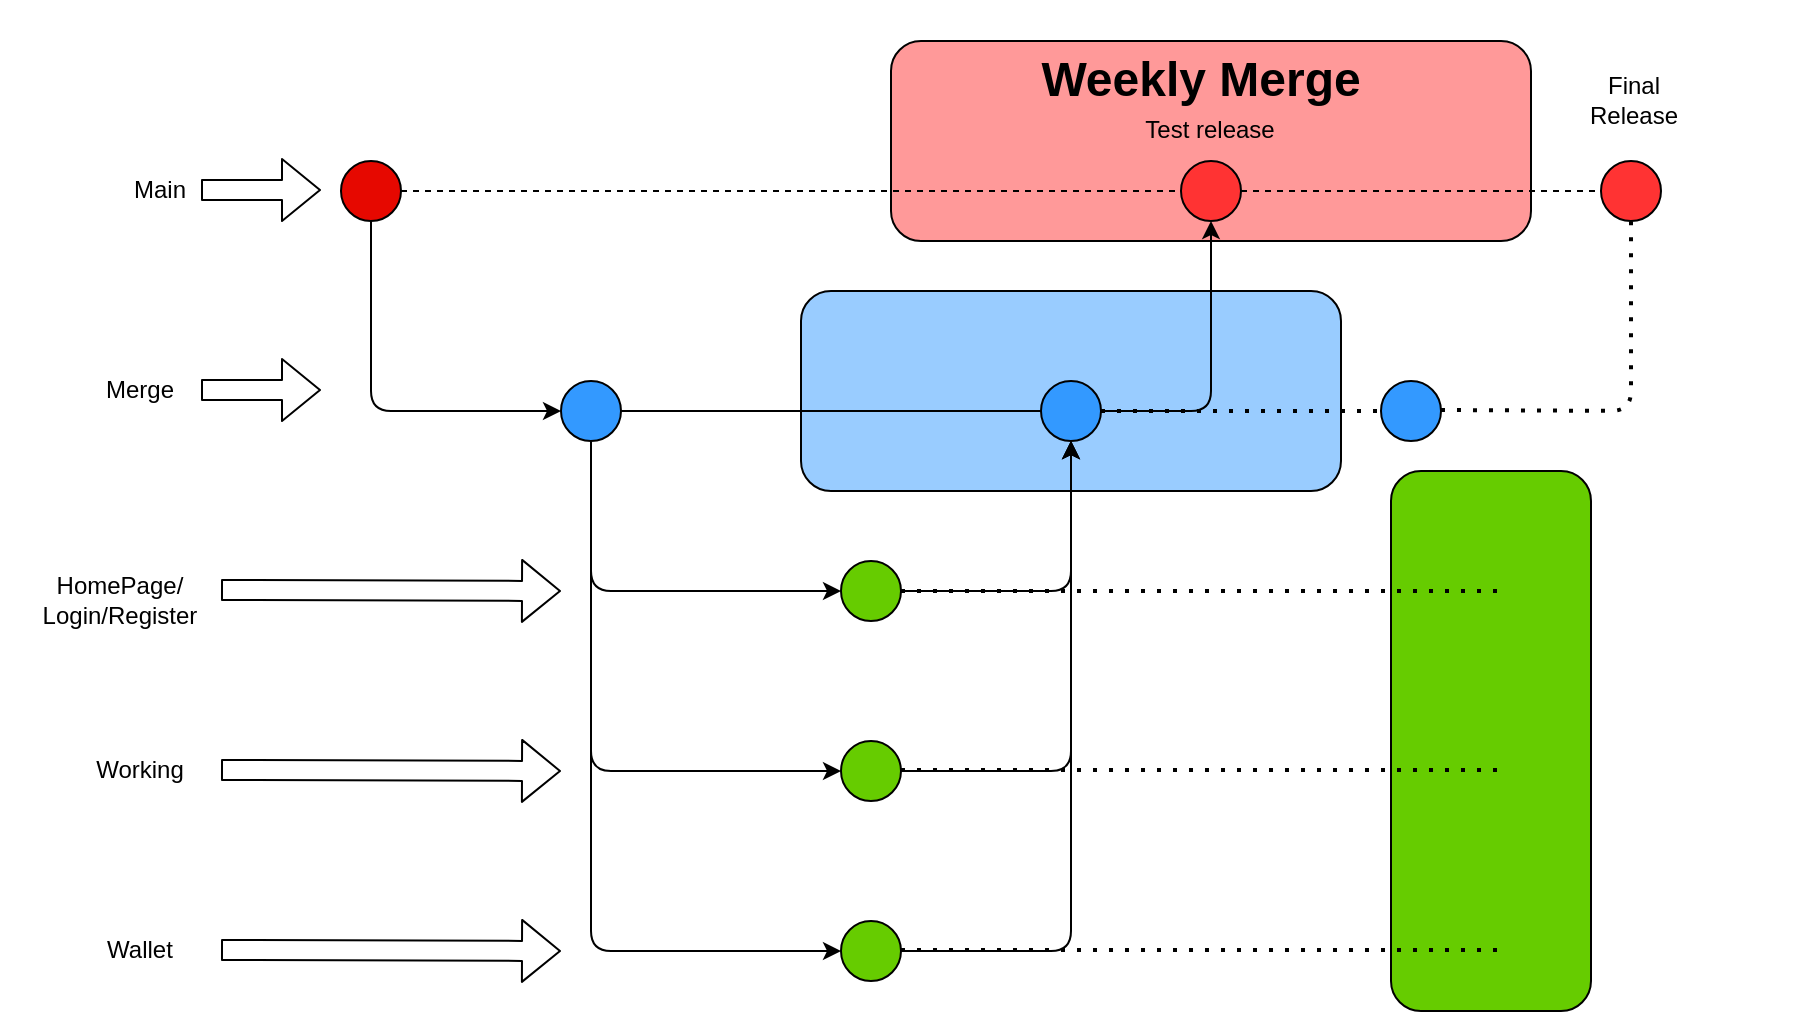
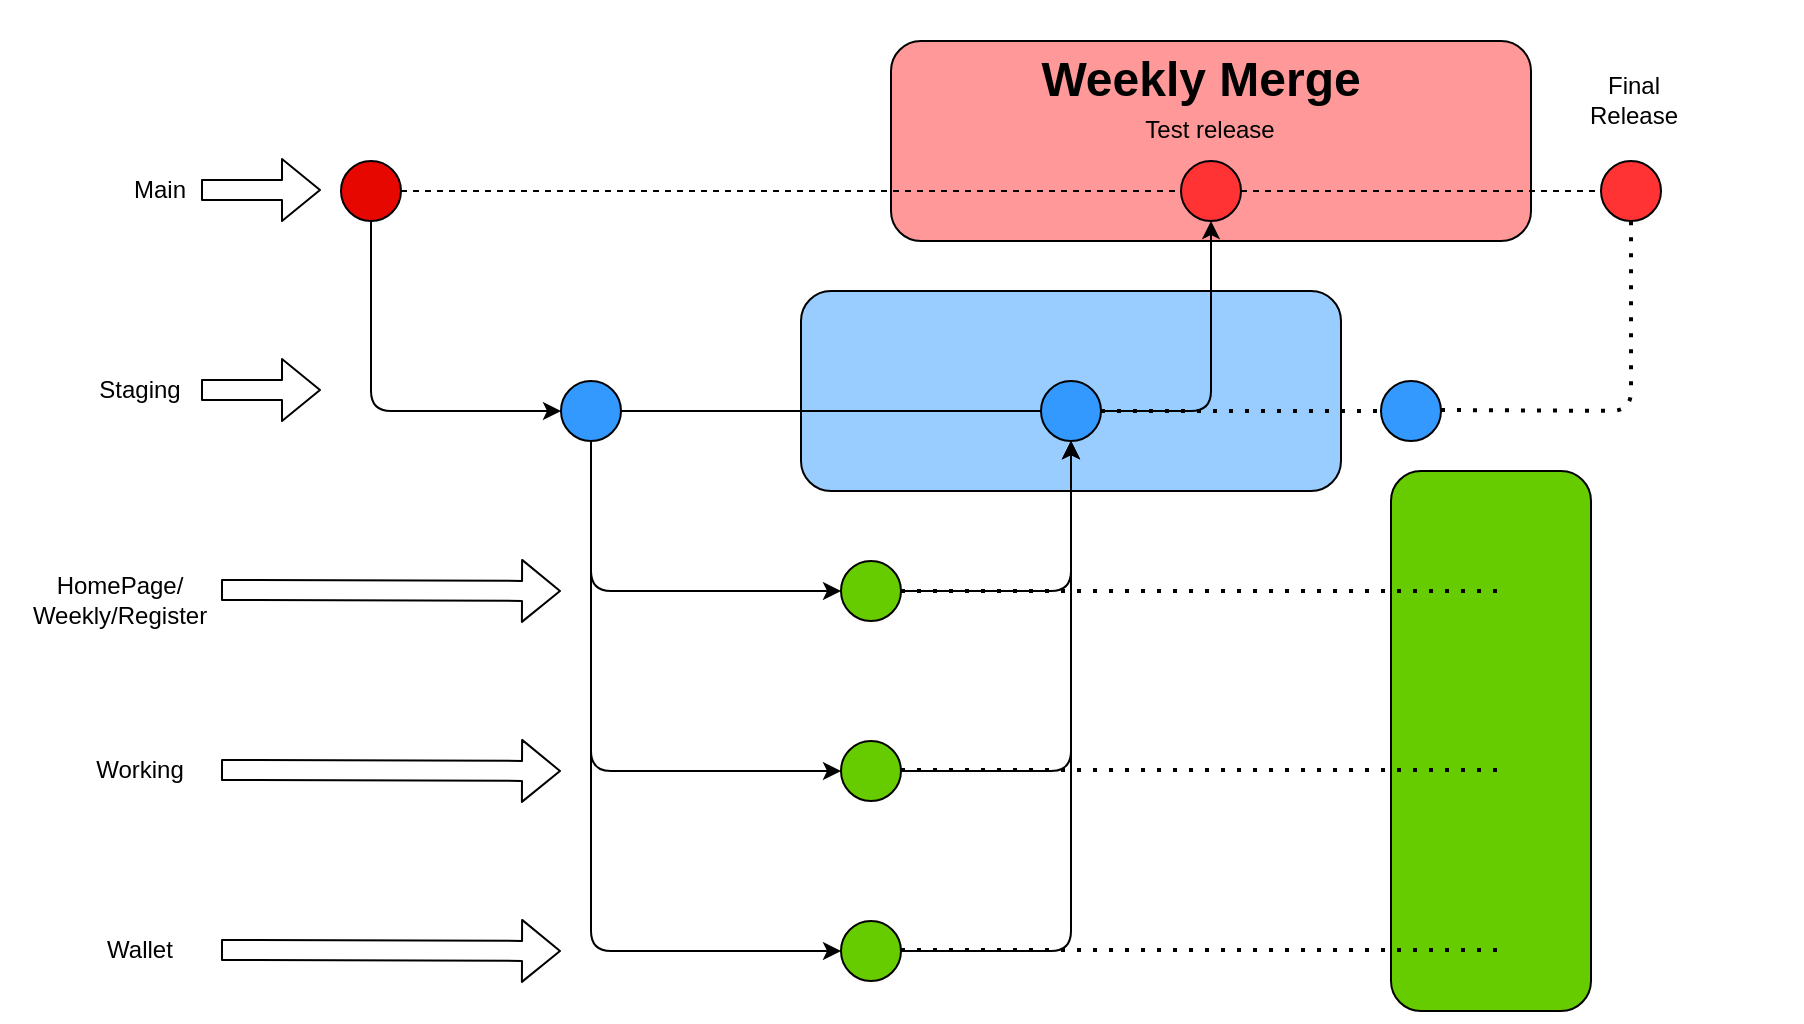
node "Merge": label "Merge" -> "Staging"
node "HomePage/ Login/Register": label "HomePage/ Login/Register" -> "HomePage/ Weekly/Register"
